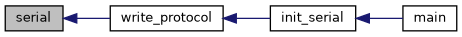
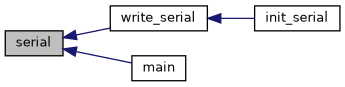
node "write_protocol": label "write_protocol" -> "write_serial"
edge "main" -> "init_serial": now "main" -> "serial"
